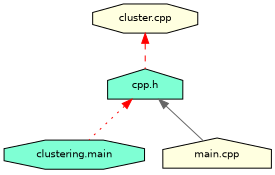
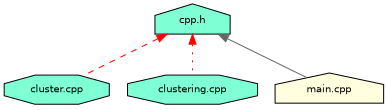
node "cluster.cpp": fillcolor lightyellow -> aquamarine
edge "cpp.h" -> "cluster.cpp": reversed
node "clustering.main": label "clustering.main" -> "clustering.cpp"
